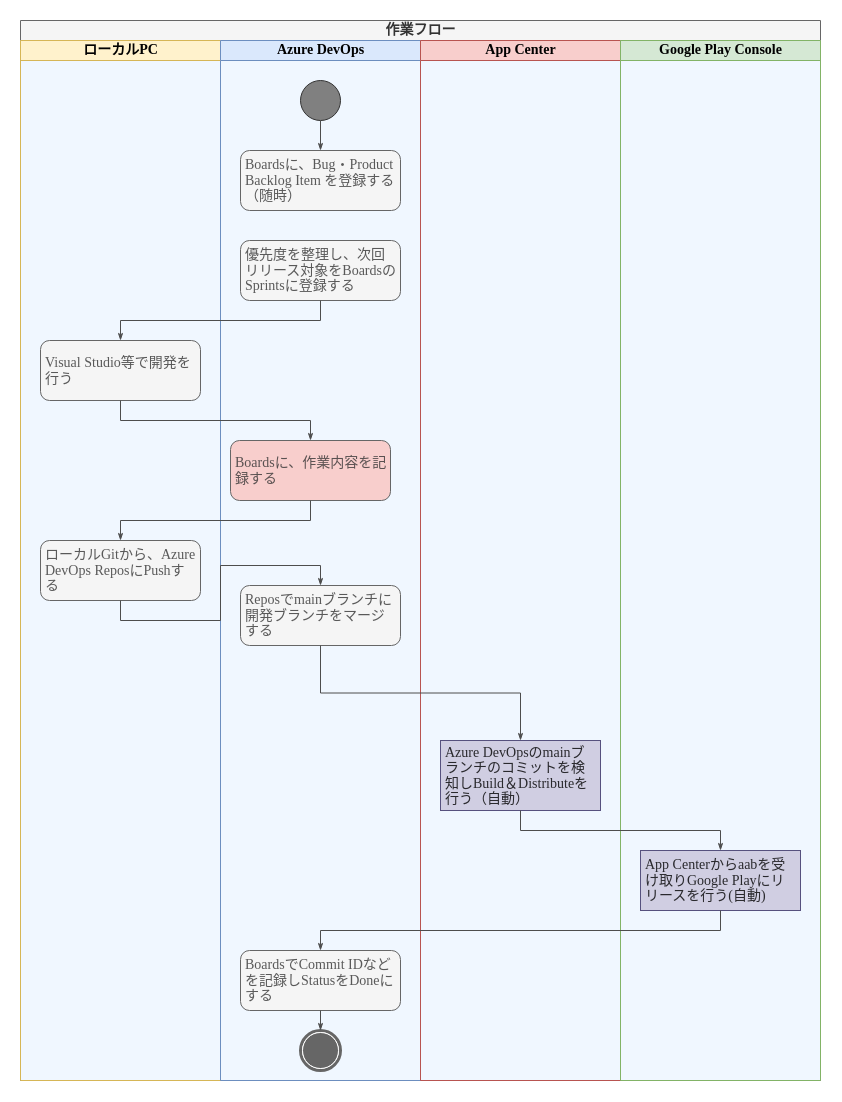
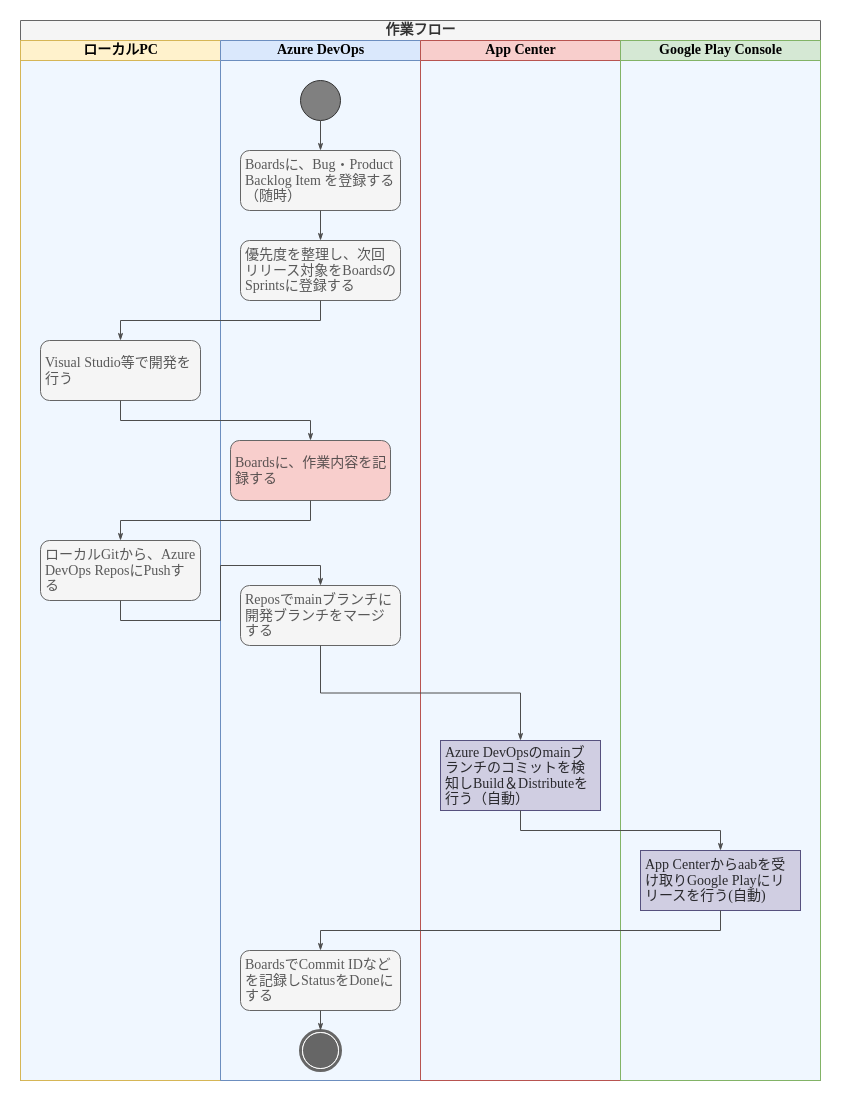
edge "Boardsに、Bug・Product Backlog Item を登録する（随時）" -> "優先度を整理し、次回リリース対象をBoardsのSprintsに登録する": added
